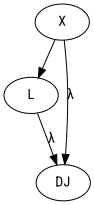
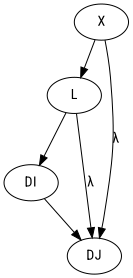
node "DI": added
